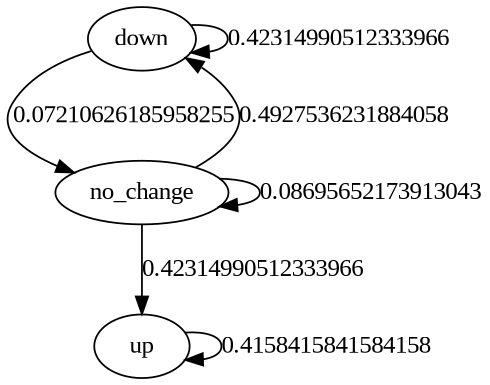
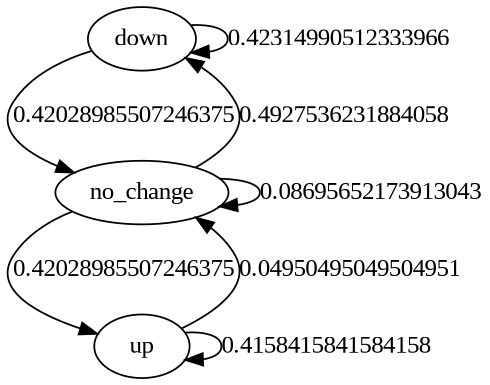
edge "down" -> "no_change": label "0.07210626185958255" -> "0.42028985507246375"
edge "no_change" -> "up": label "0.42314990512333966" -> "0.42028985507246375"
edge "up" -> "no_change": added, label "0.04950495049504951"
